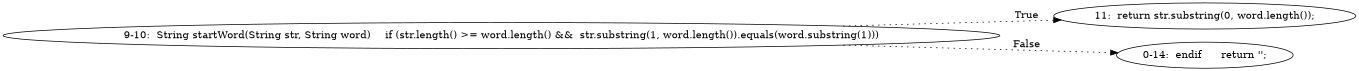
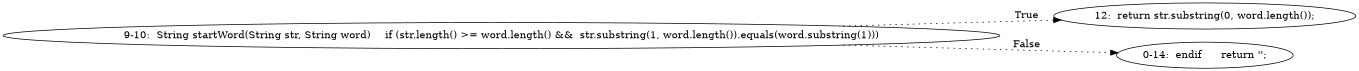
node "11:  return str.substring(0, word.length());": label "11:  return str.substring(0, word.length());" -> "12:  return str.substring(0, word.length());"
